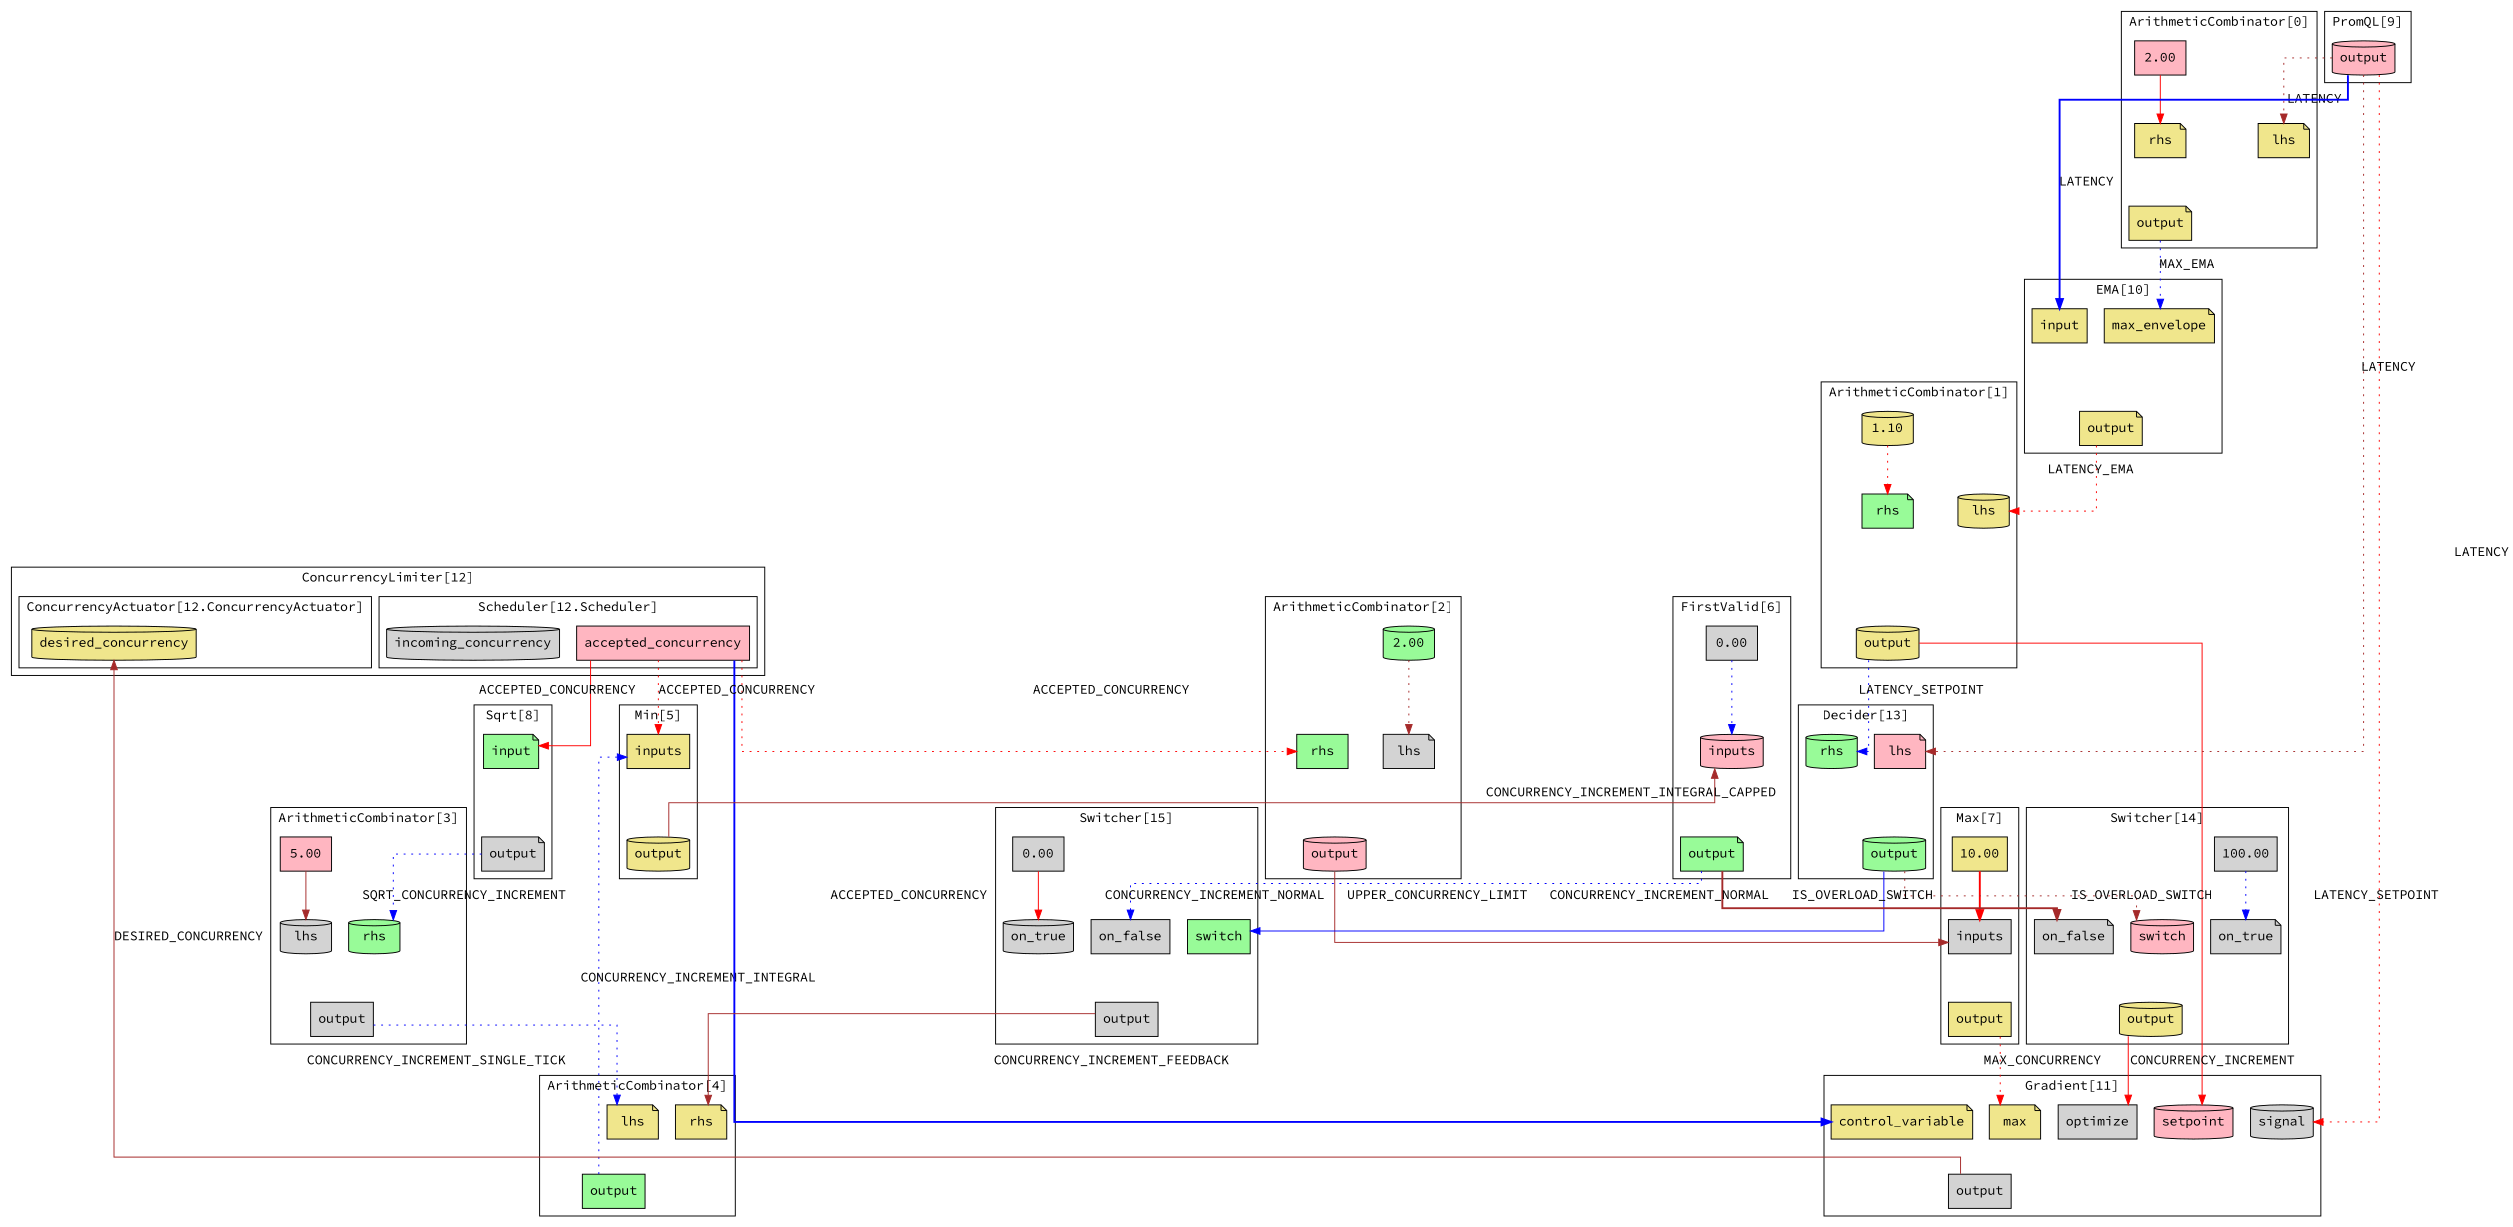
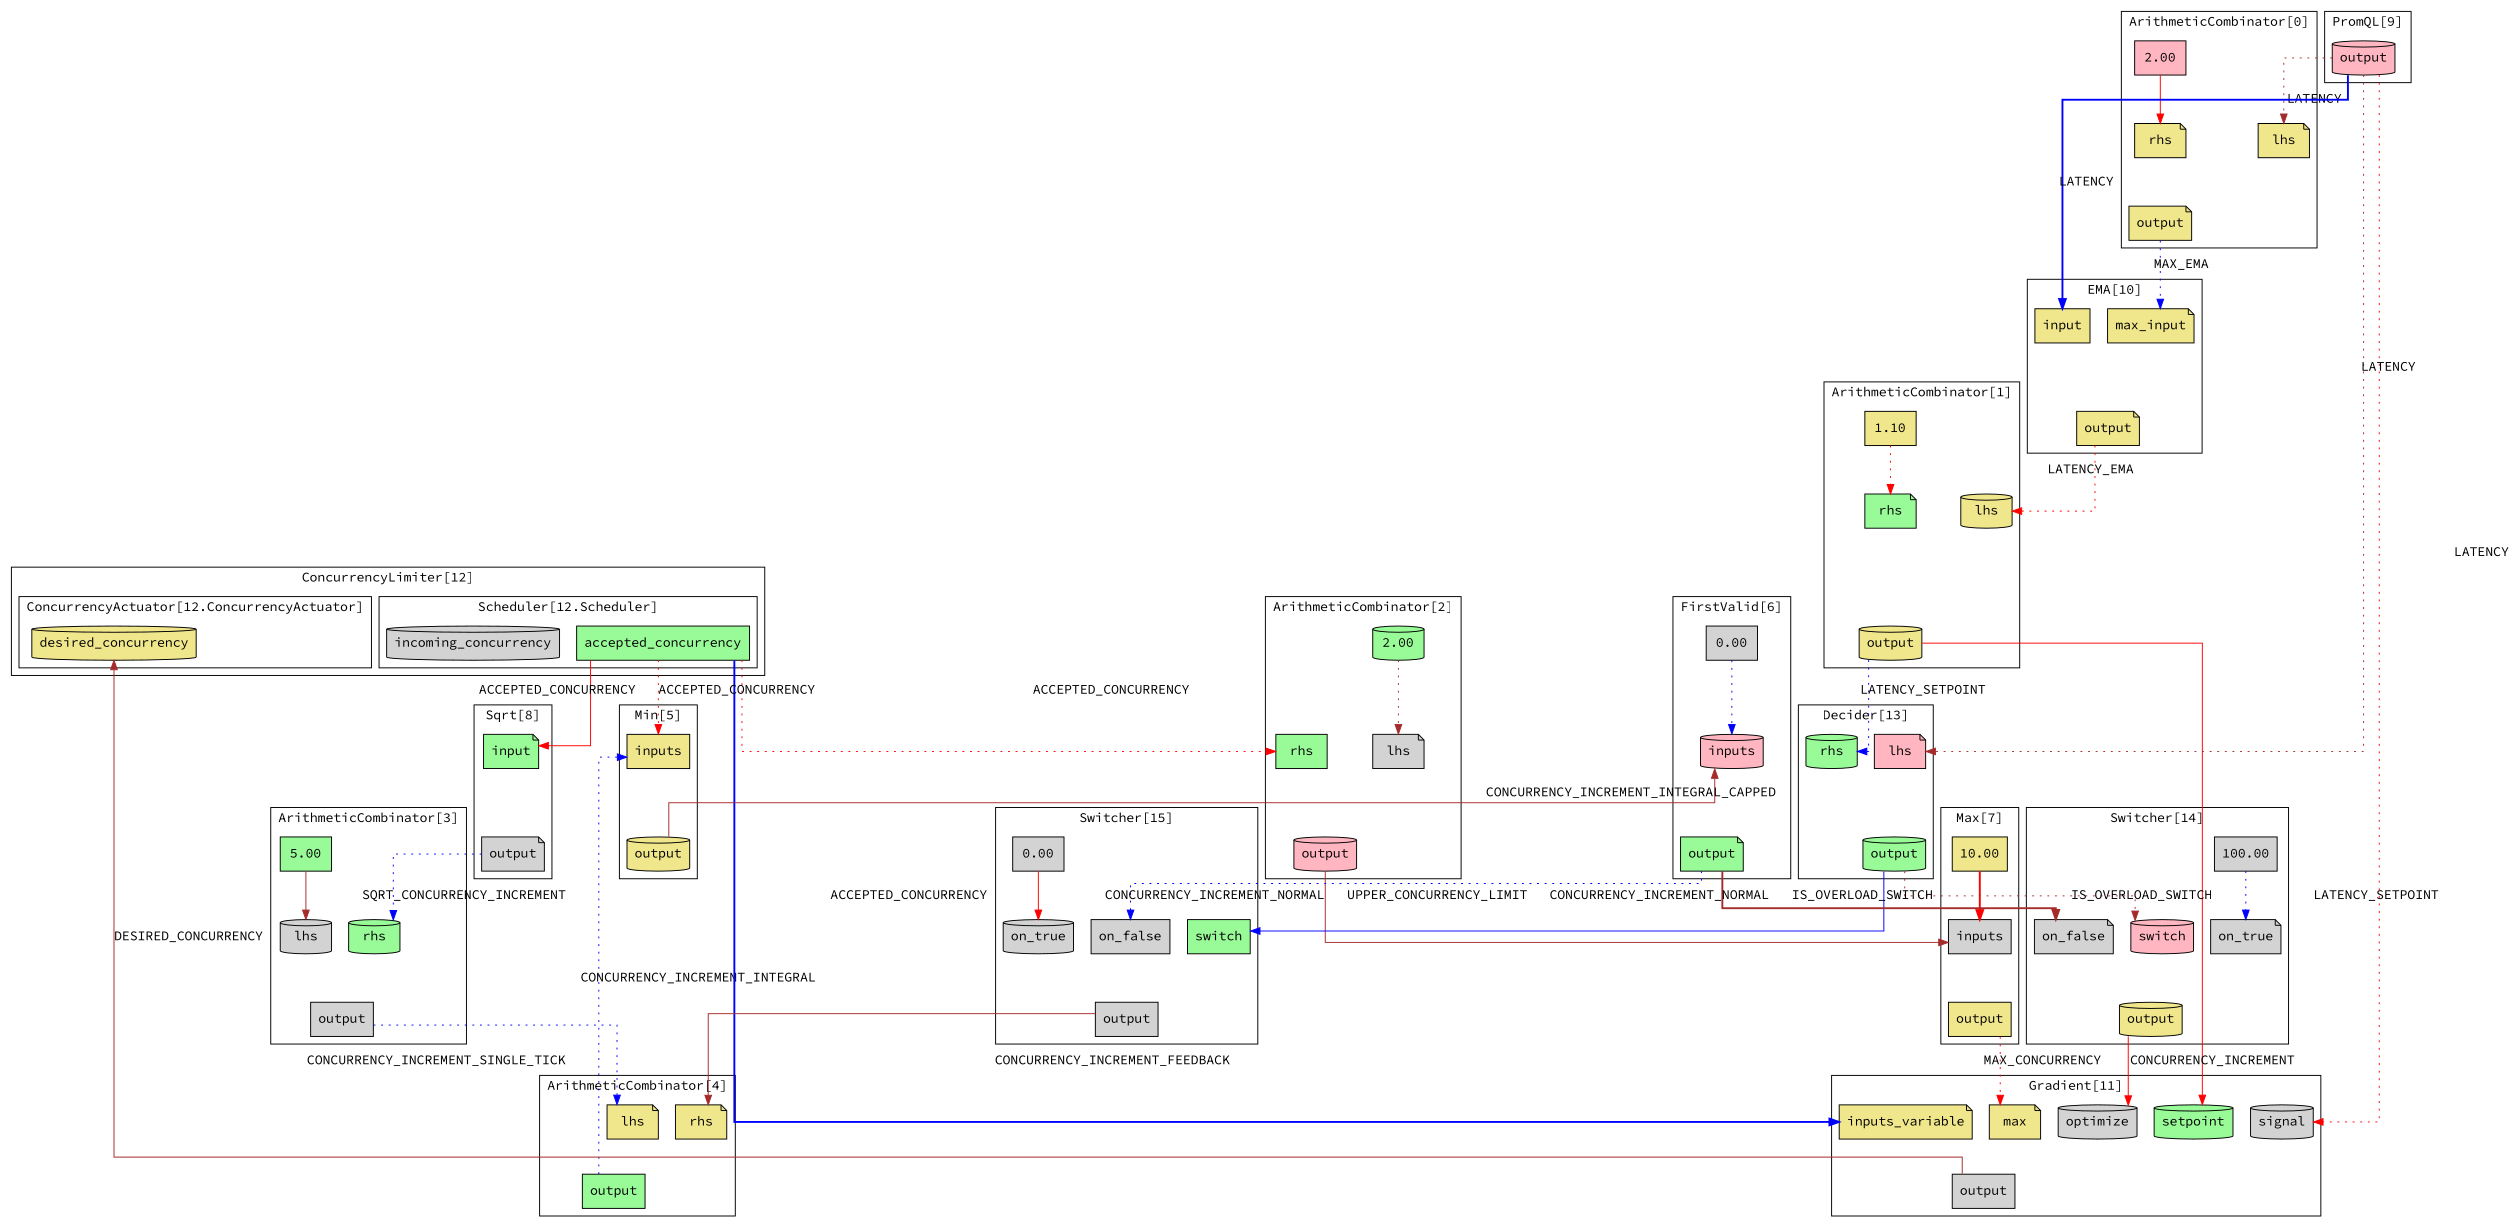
node "max_envelope": label "max_envelope" -> "max_input"
node "1.10": shape cylinder -> box
node "accepted_concurrency": fillcolor lightpink -> palegreen
node "5.00": fillcolor lightpink -> palegreen
node "control_variable": label "control_variable" -> "inputs_variable"
node "optimize": shape box -> cylinder
node "setpoint": fillcolor lightpink -> palegreen
